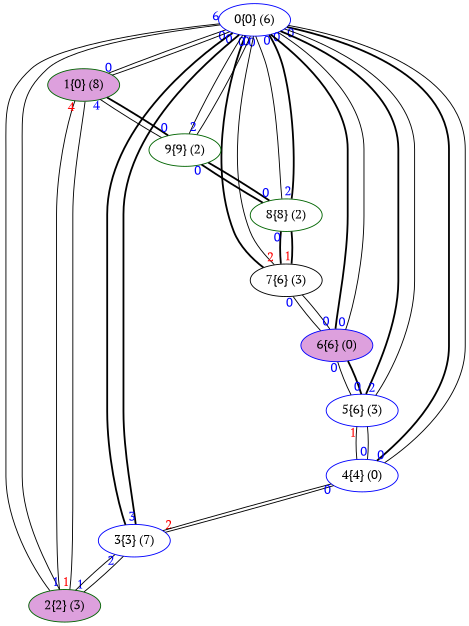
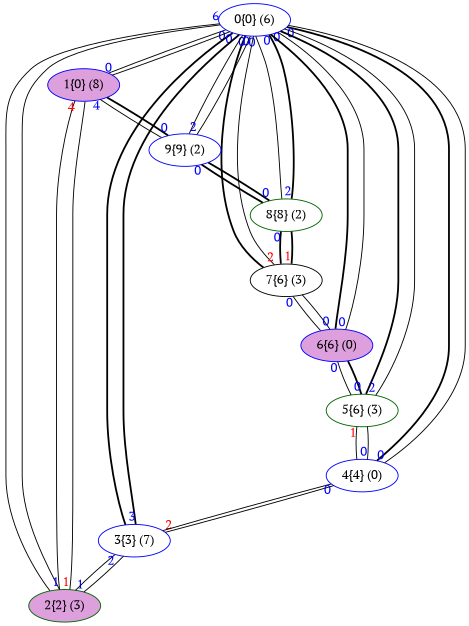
node "1{0} (8)": color darkgreen -> blue
node "9{9} (2)": color darkgreen -> blue
node "5{6} (3)": color blue -> darkgreen
